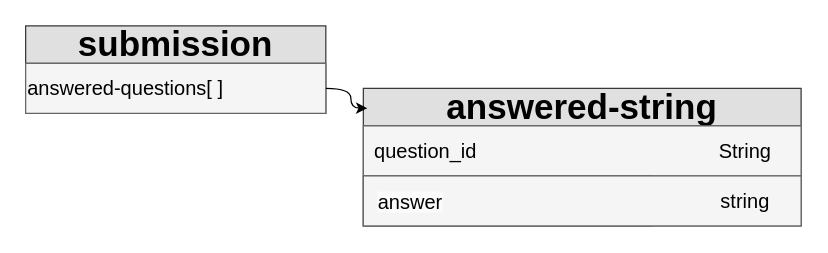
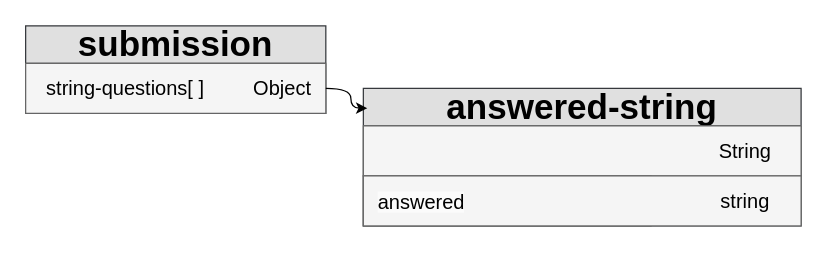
node "answered-questions[ ]": label "answered-questions[ ]" -> "string-questions[ ]"
node "Object": added
node "question_id": removed
node "answer": label "answer" -> "answered"
